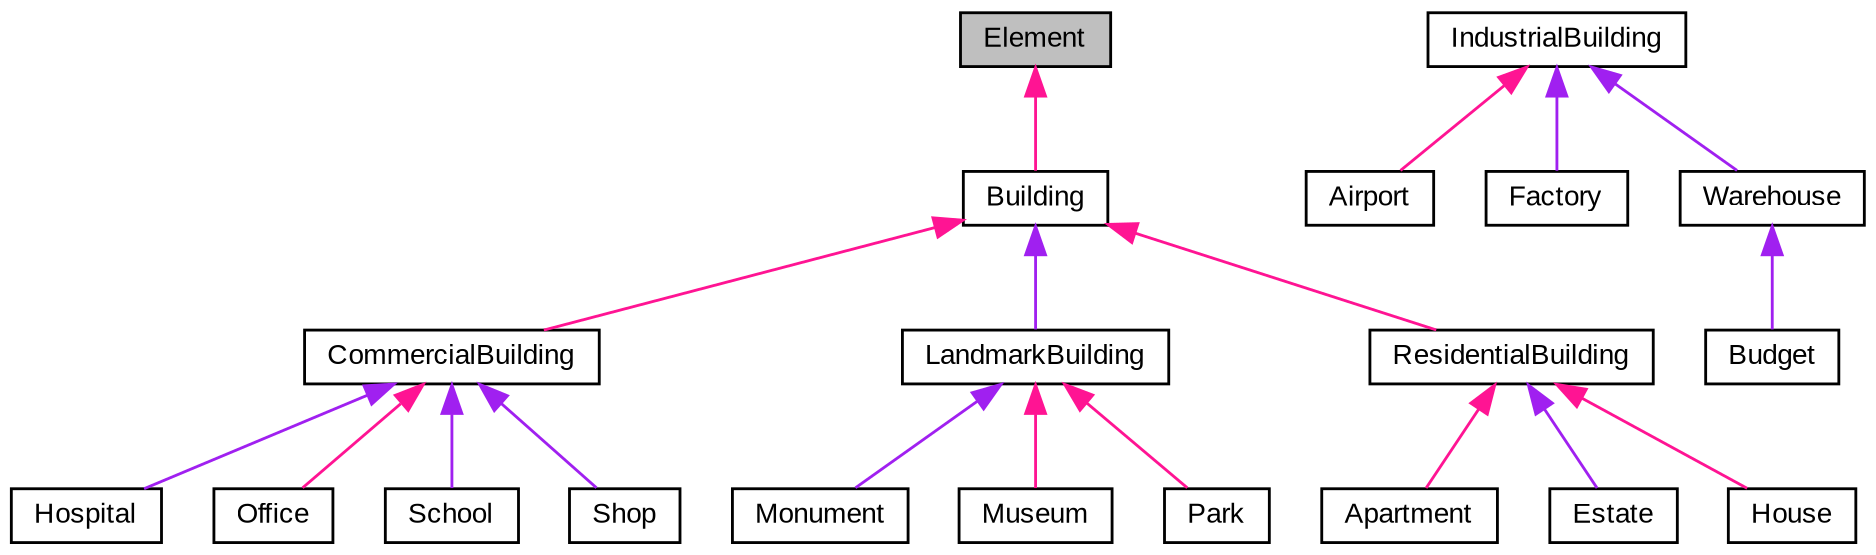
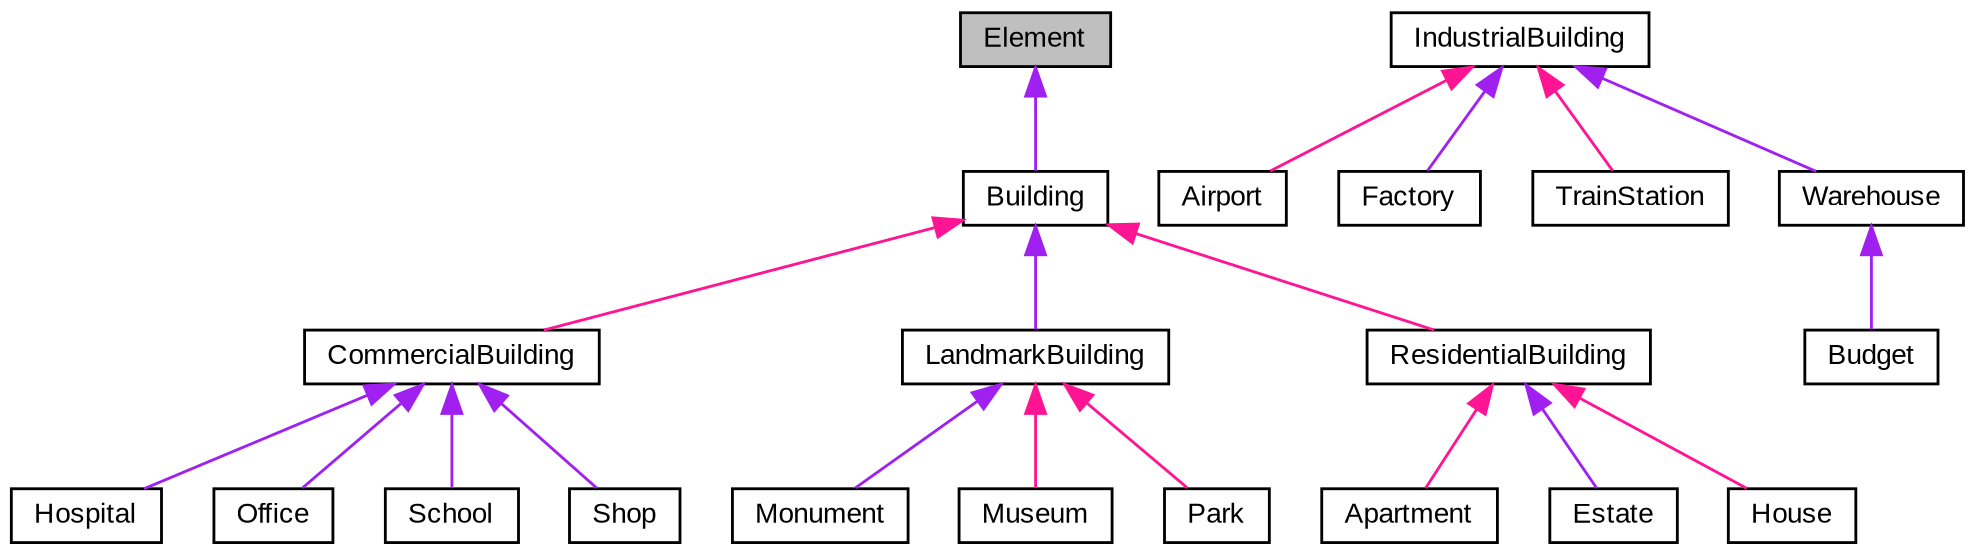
edge "Building" -> "Element": color deeppink -> purple
node "TrainStation": added
edge "Office" -> "CommercialBuilding": color deeppink -> purple
